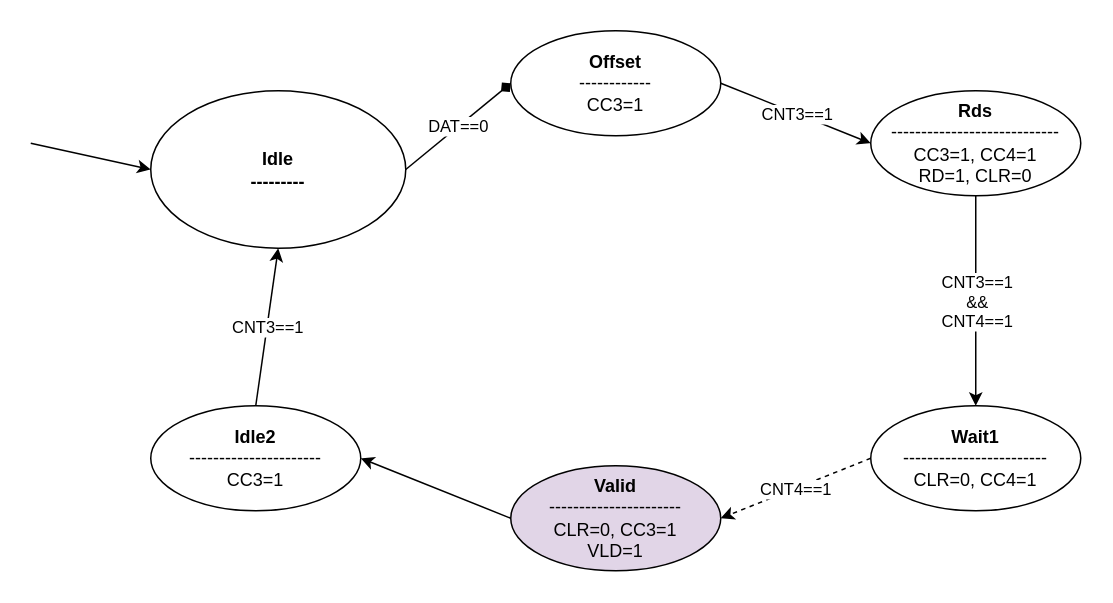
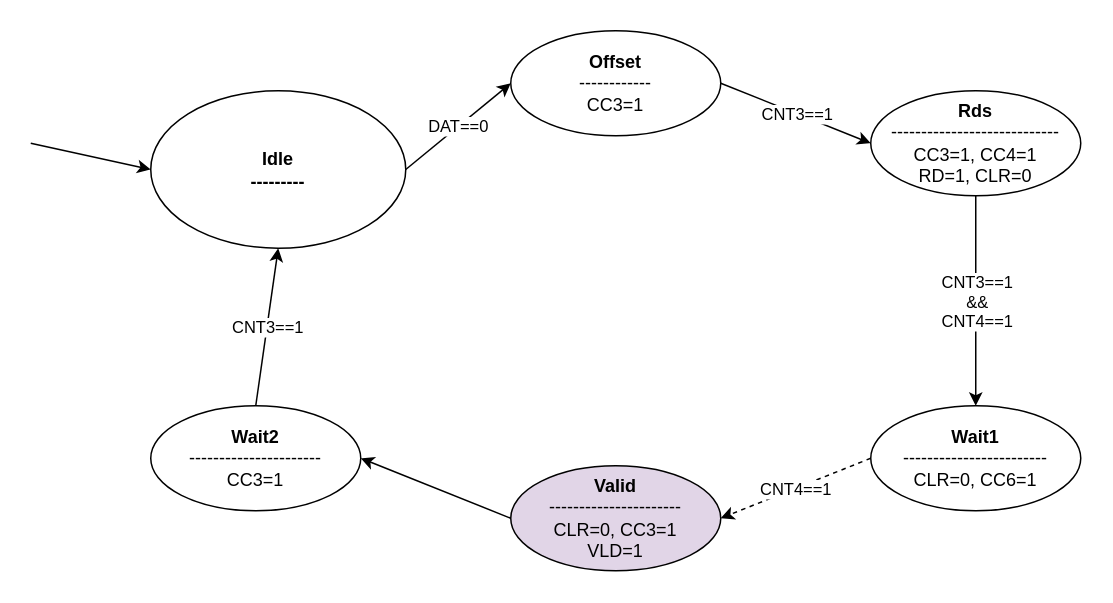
edge "Idle ---------" -> "Offset ------------ CC3=1": arrowhead diamond -> classic
node "Idle2 ---------------------- CC3=1": label "Idle2 ---------------------- CC3=1" -> "Wait2 ---------------------- CC3=1"
node "Wait1 ------------------------ CLR=0, CC4=1": label "Wait1 ------------------------ CLR=0, CC4=1" -> "Wait1 ------------------------ CLR=0, CC6=1"
